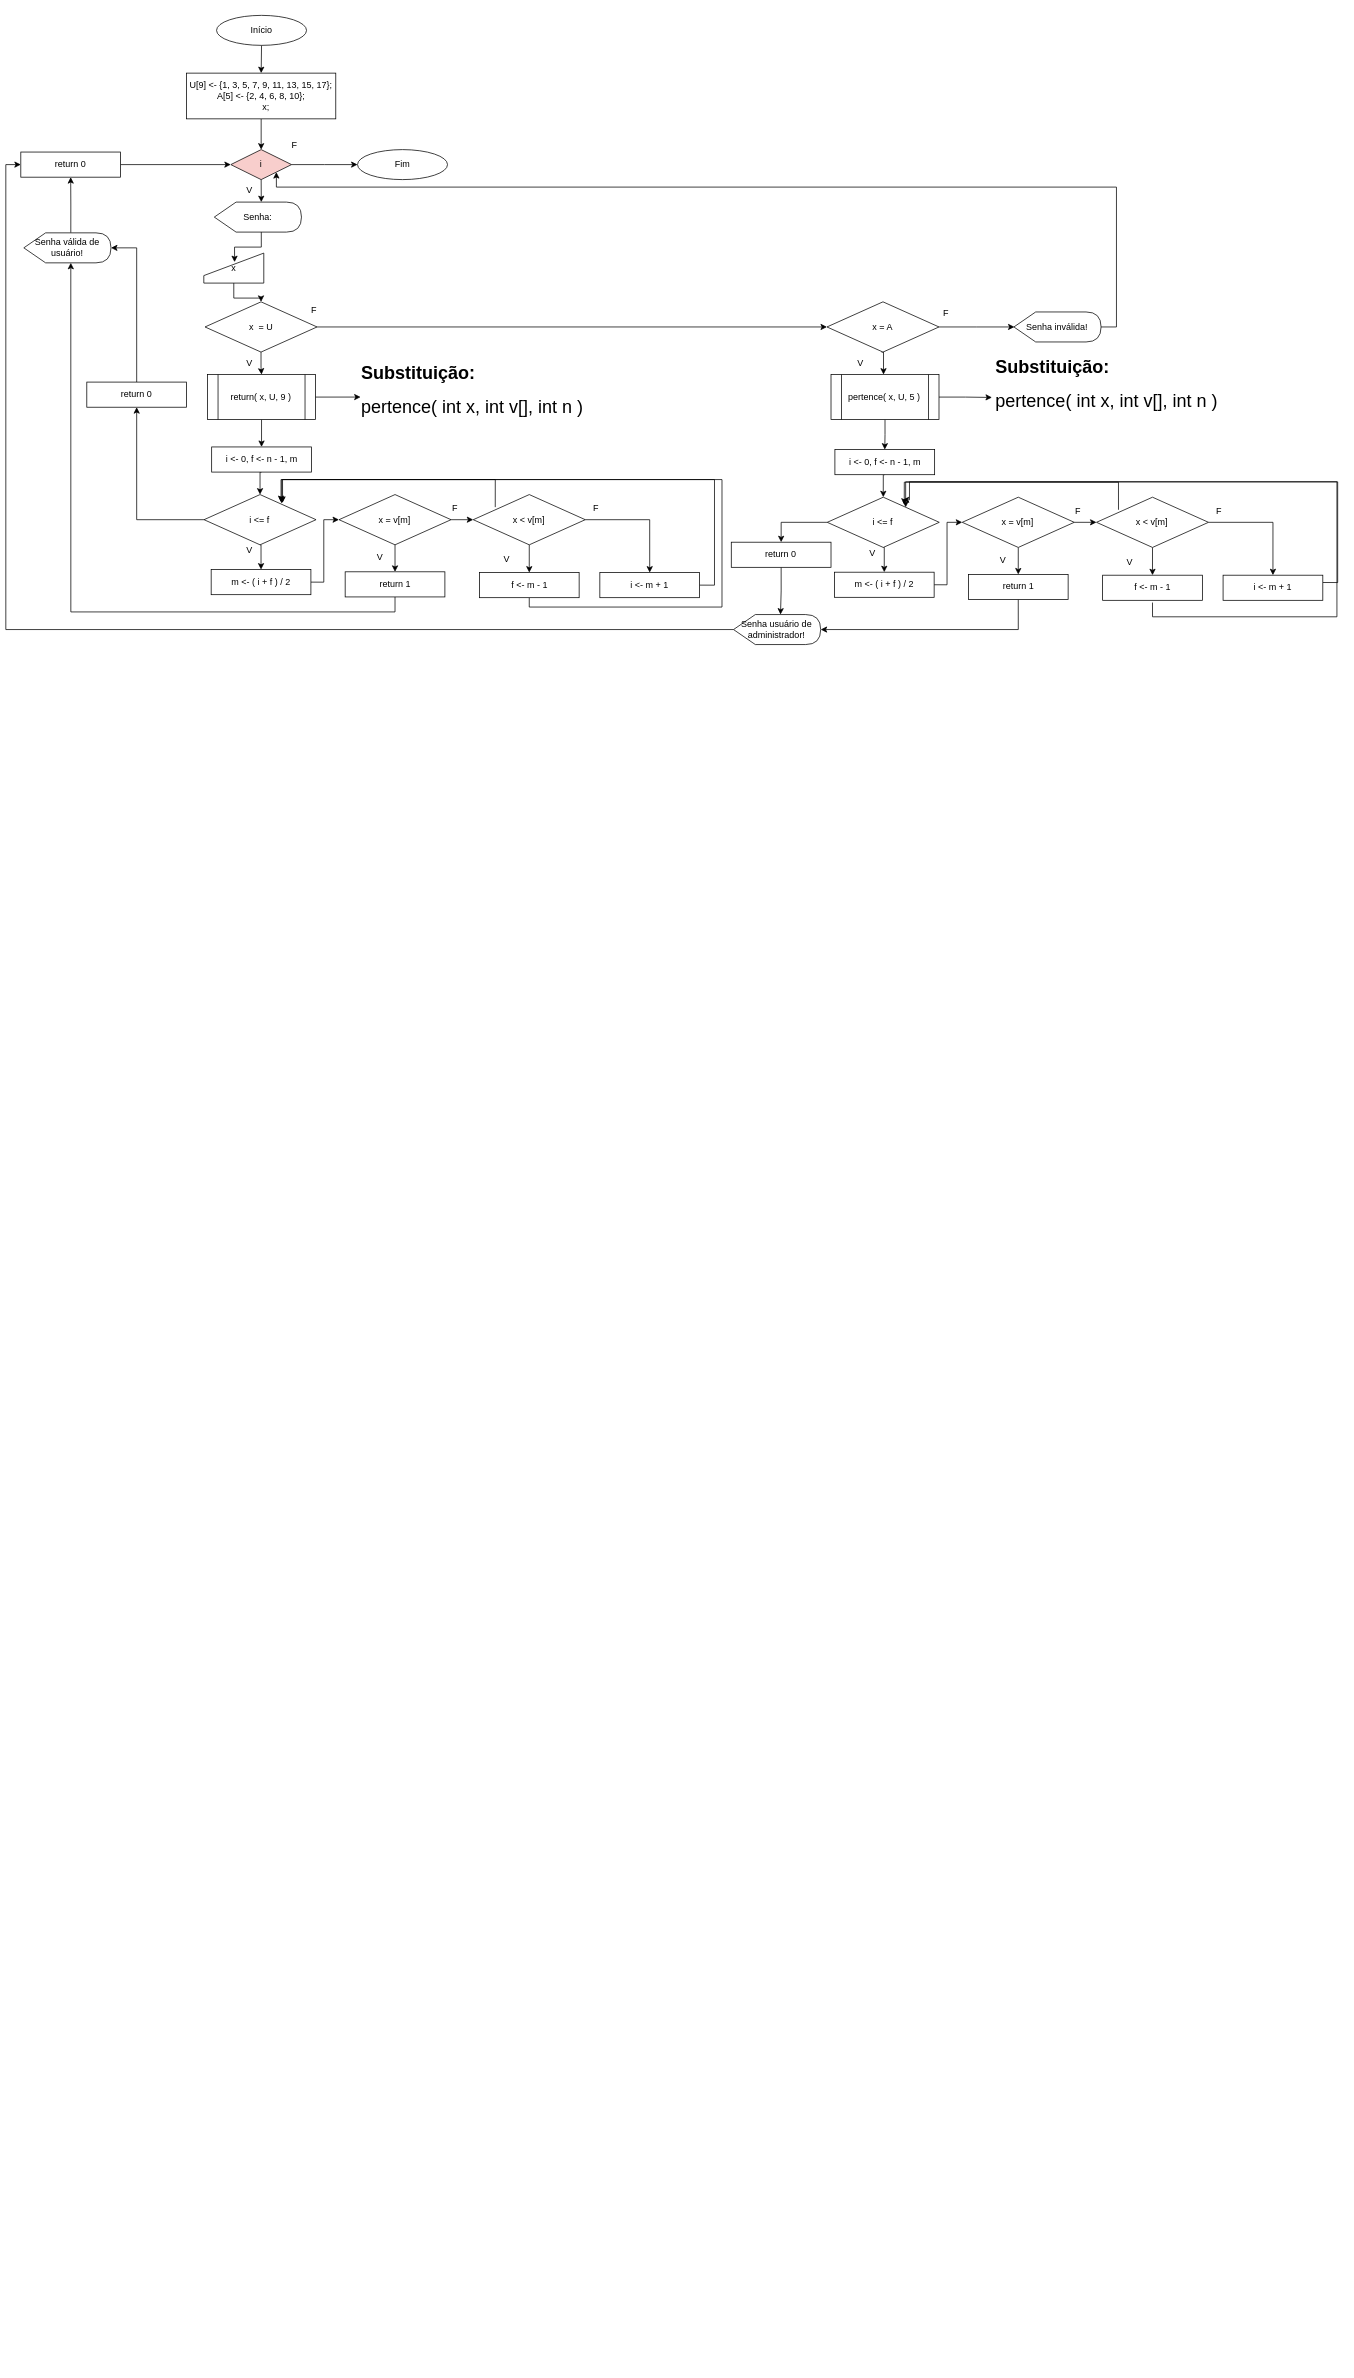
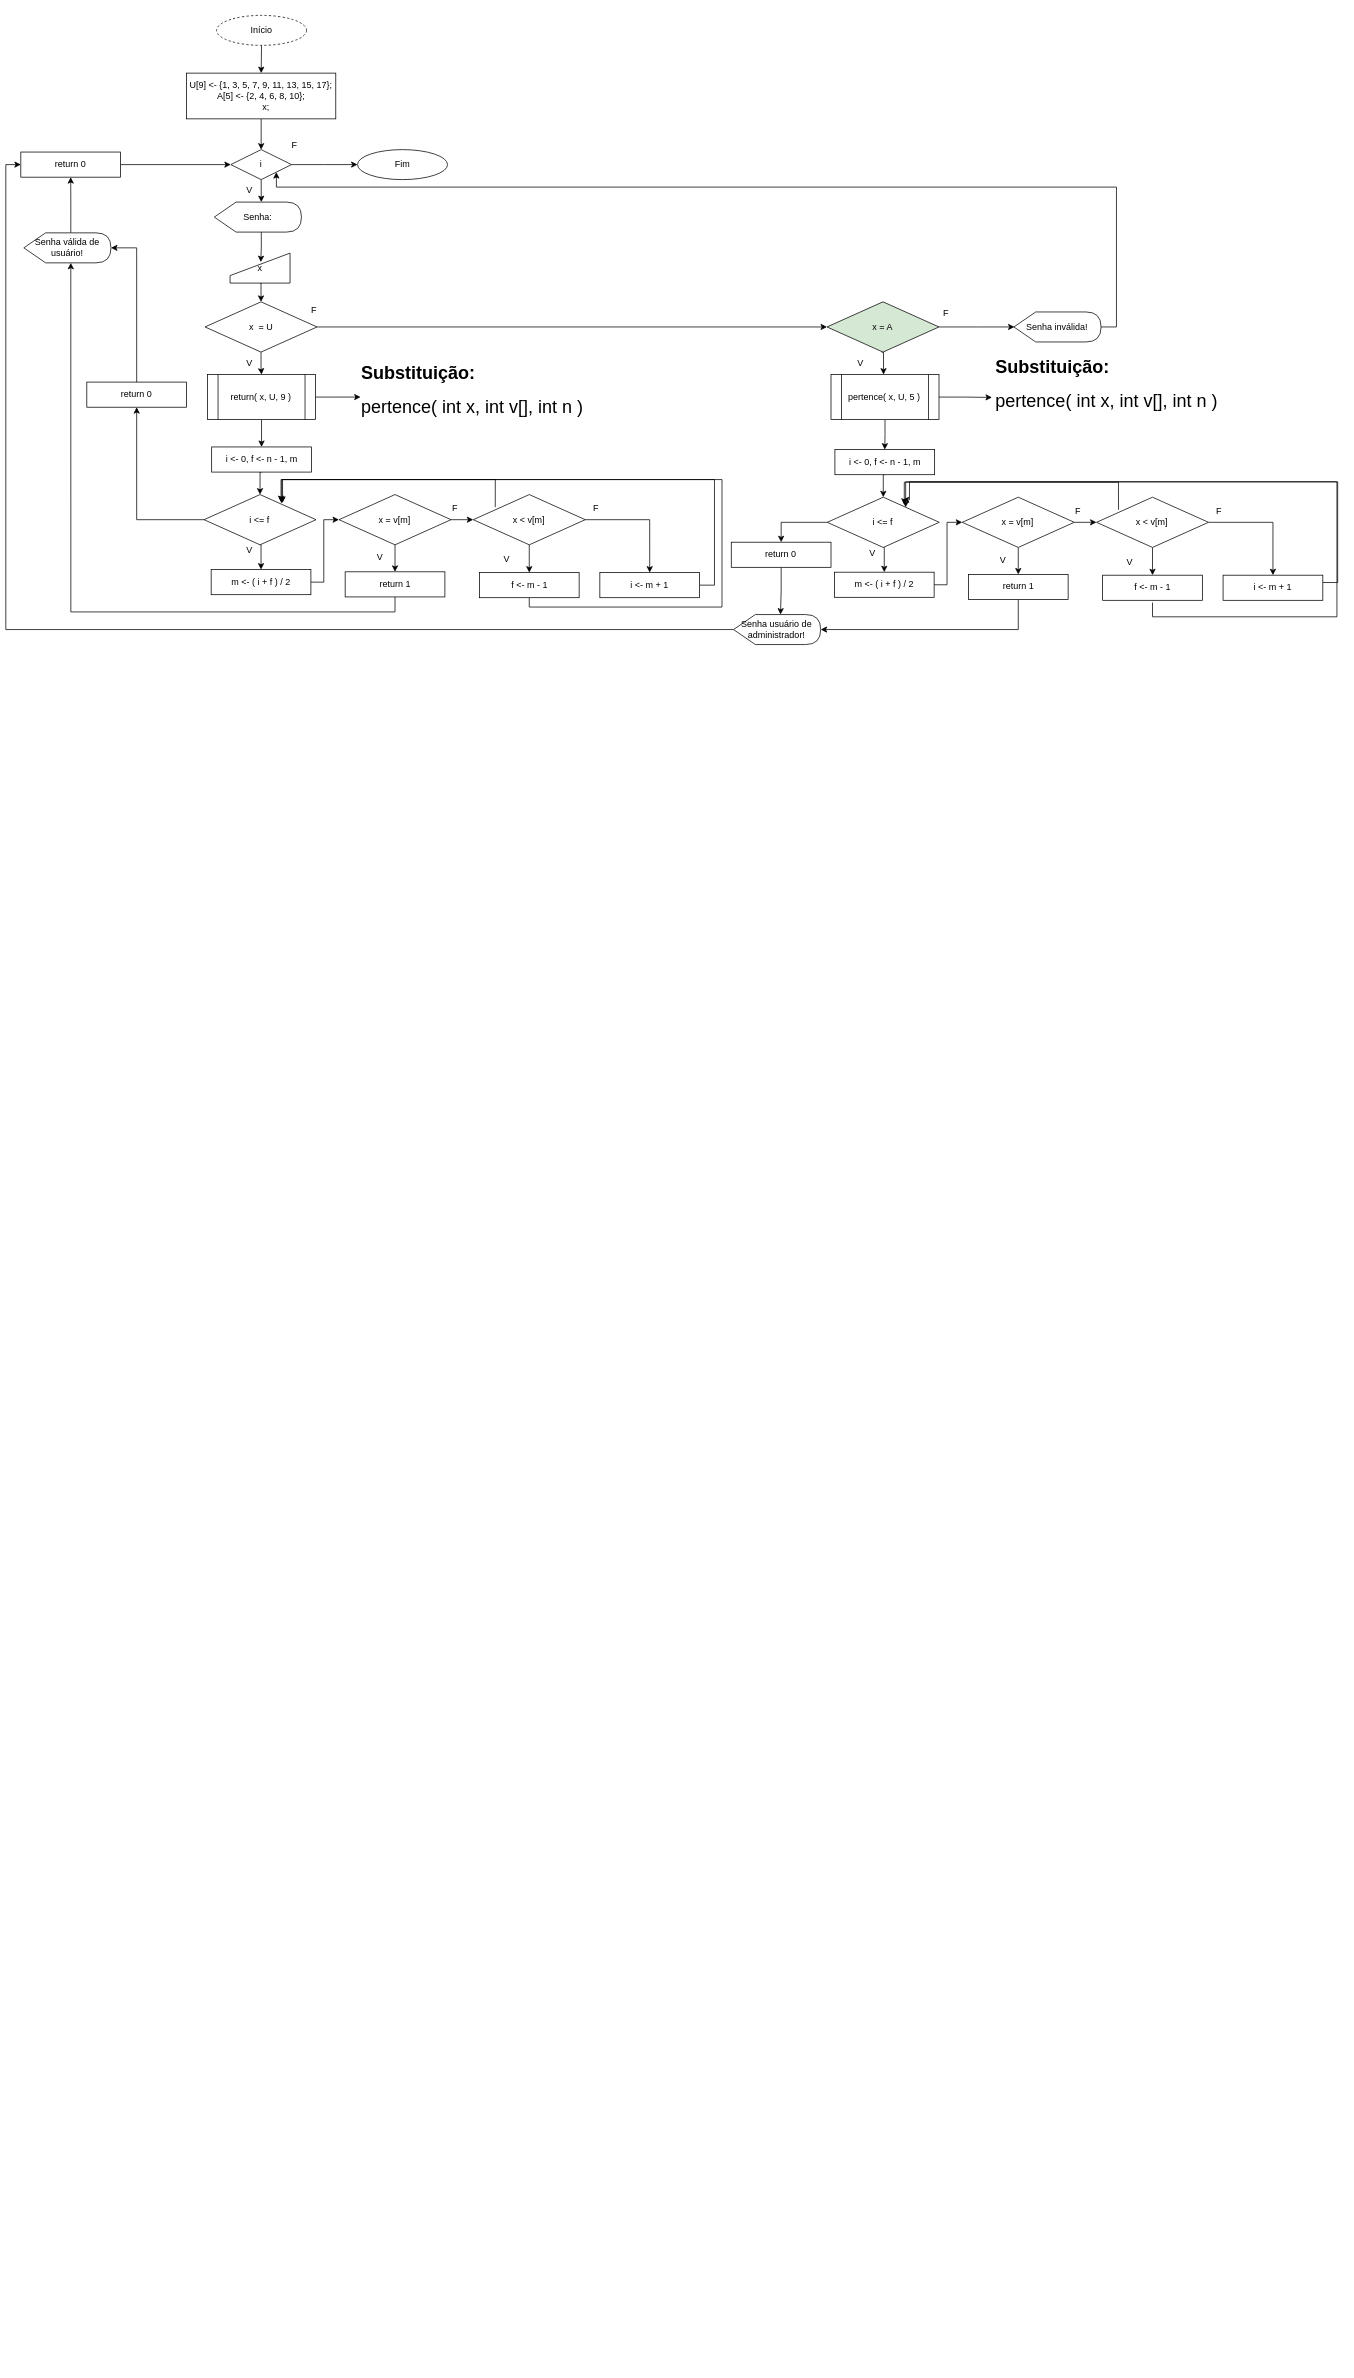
node "Início": style solid -> dashed
node "i": fillcolor #f8cecc -> #ffffff
node "x": moved (234, 268) -> (260, 268)
node "x = A": fillcolor #ffffff -> #d5e8d4
